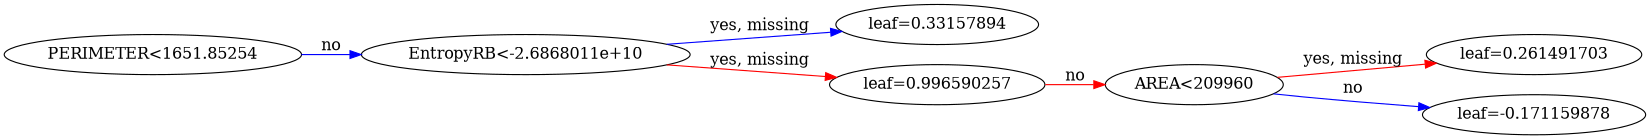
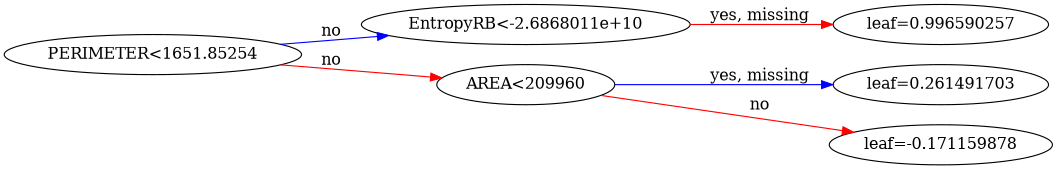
node "leaf=0.33157894": removed
edge "AREA<209960" -> "leaf=0.261491703": color #ff0000 -> #0000ff
edge "leaf=0.996590257" -> "AREA<209960": now "PERIMETER<1651.85254" -> "AREA<209960"
edge "AREA<209960" -> "leaf=-0.171159878": color #0000ff -> #ff0000
